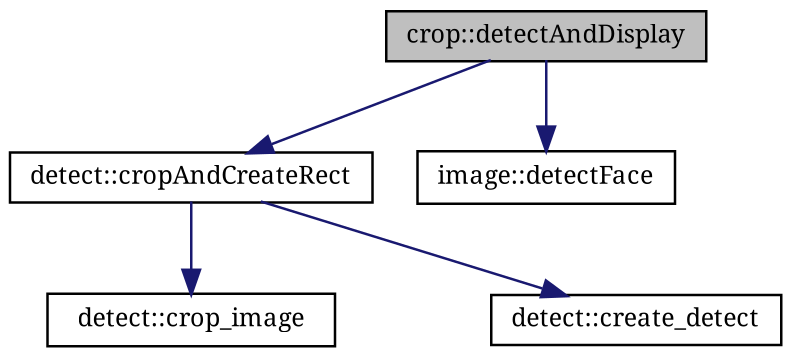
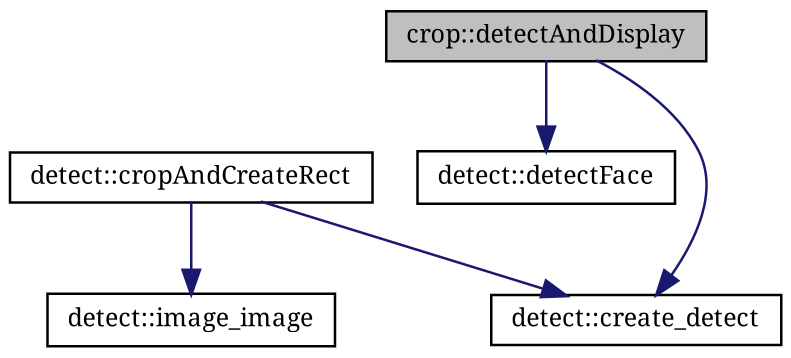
edge "crop::detectAndDisplay" -> "detect::cropAndCreateRect": now "crop::detectAndDisplay" -> "detect::create_detect"
node "image::detectFace": label "image::detectFace" -> "detect::detectFace"
node "detect::crop_image": label "detect::crop_image" -> "detect::image_image"
